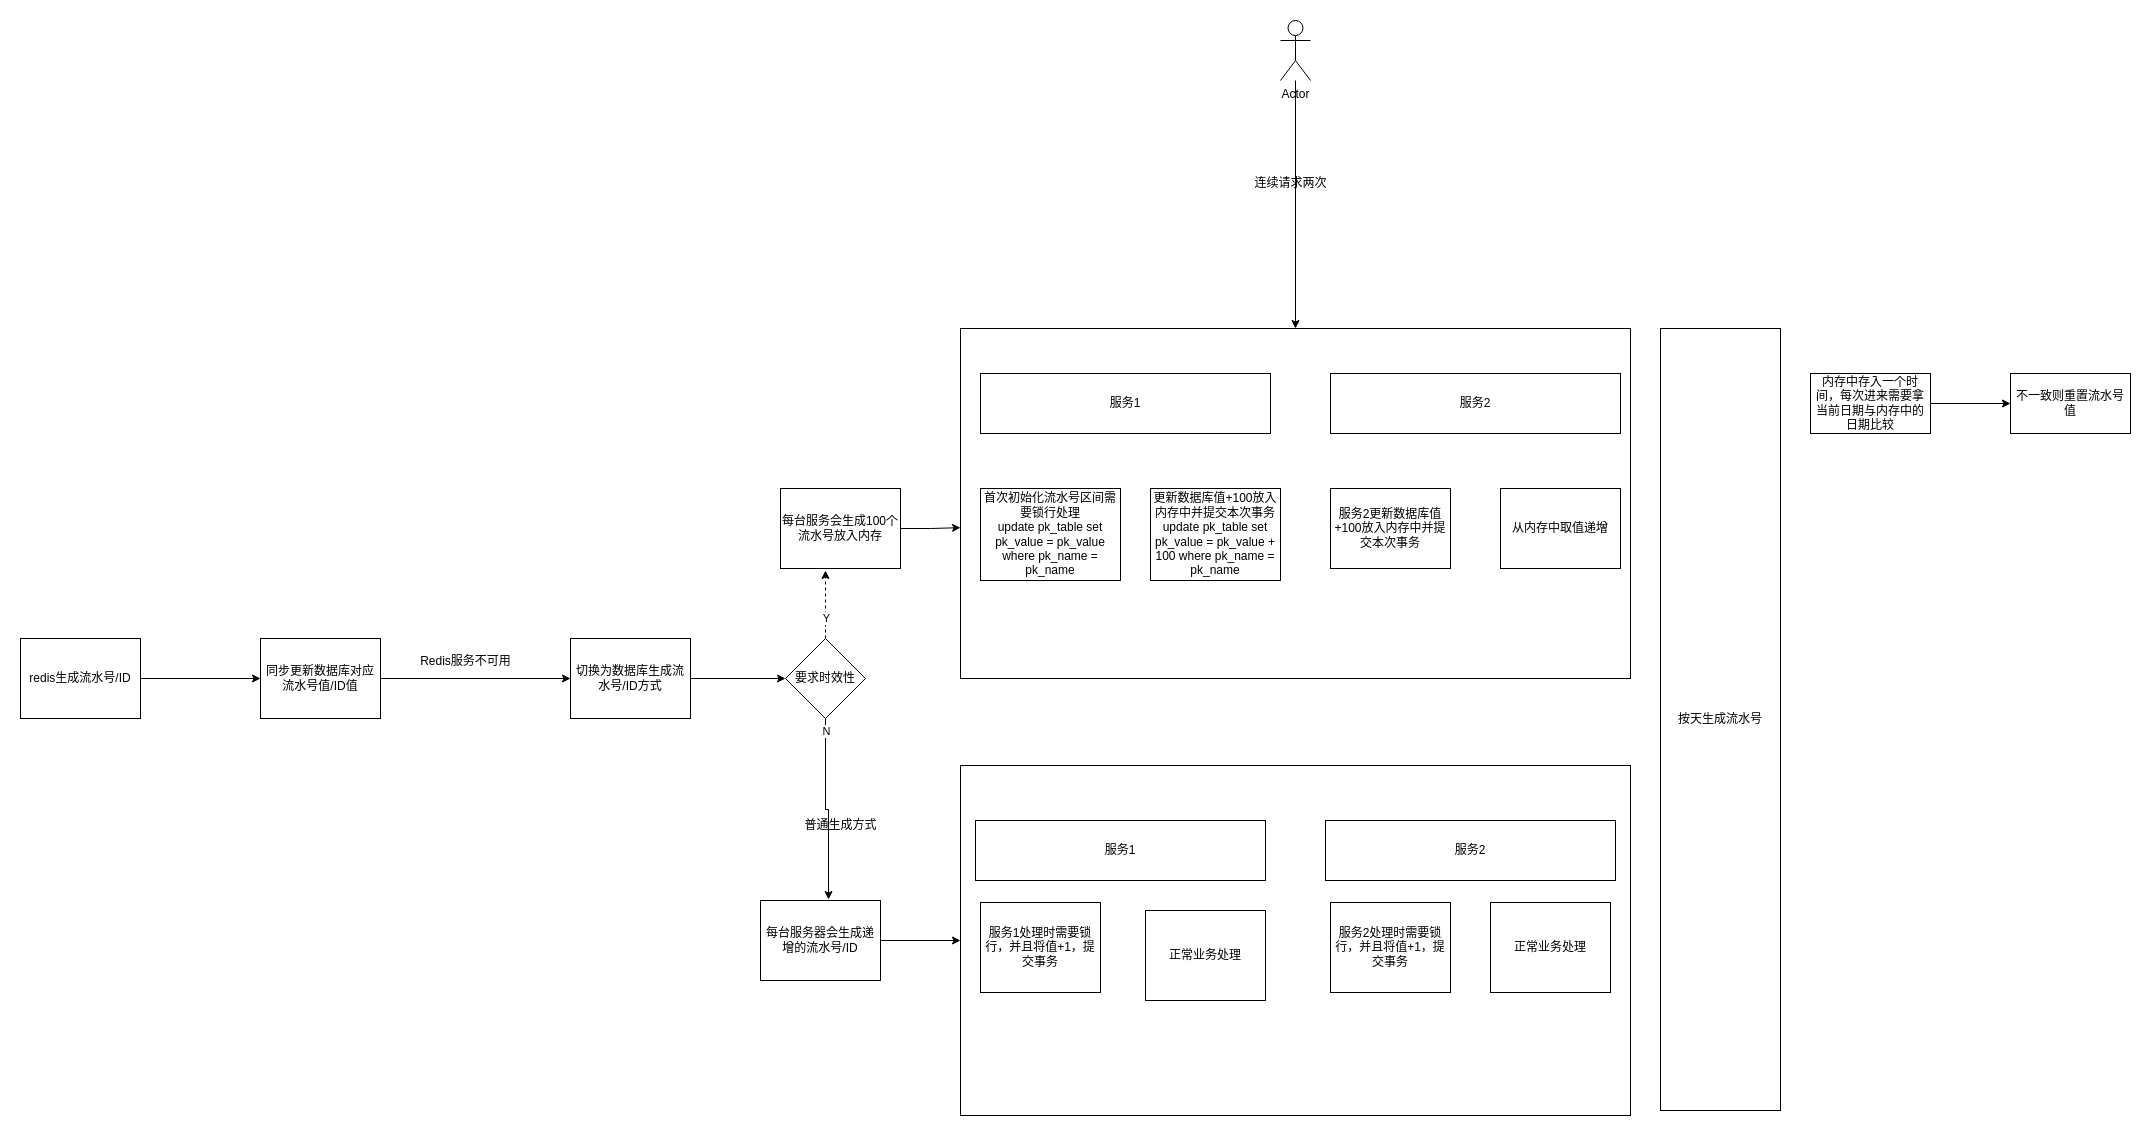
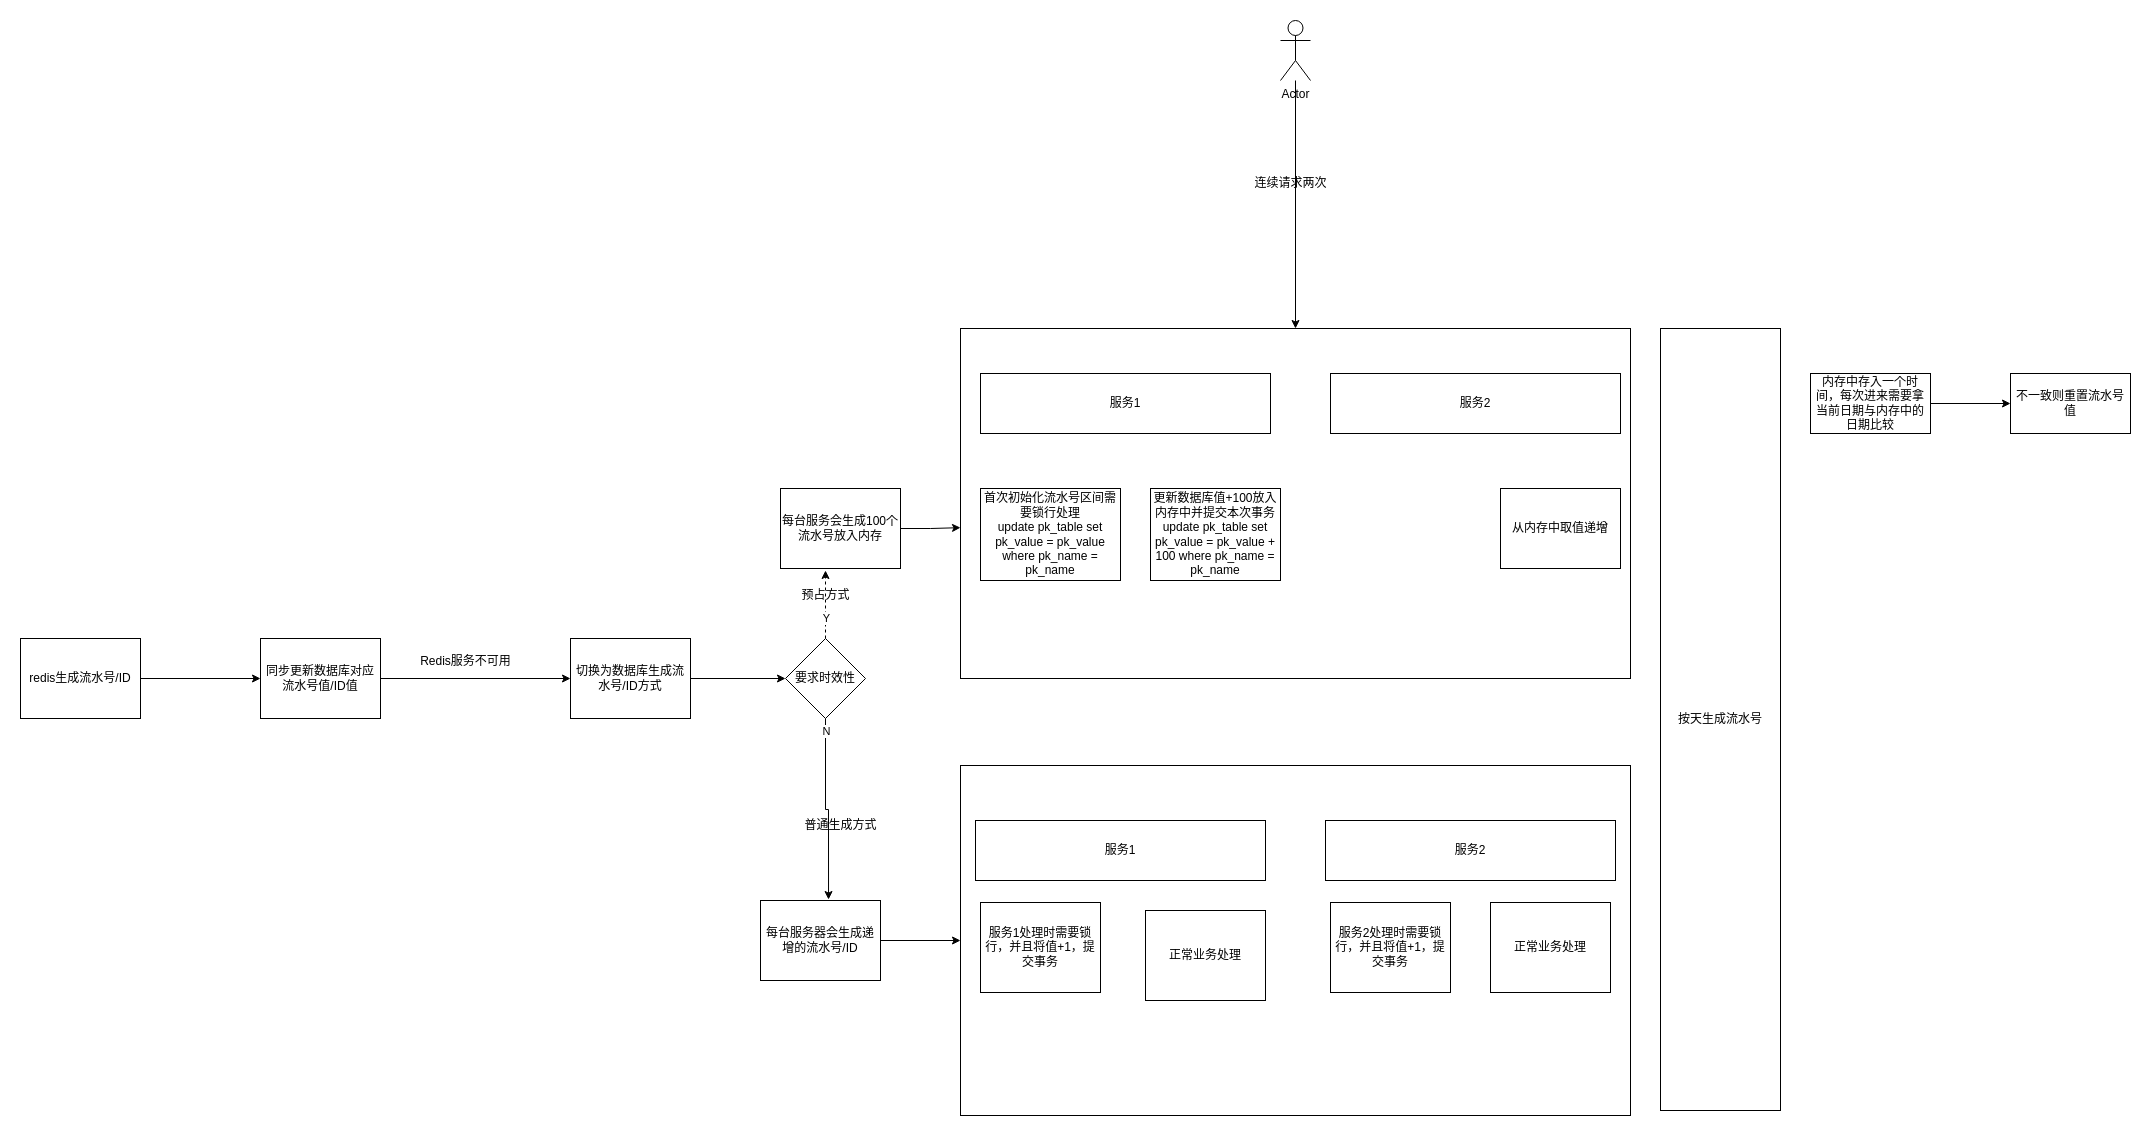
node "服务2更新数据库值+100放入内存中并提交本次事务": removed
node "预占方式": added
